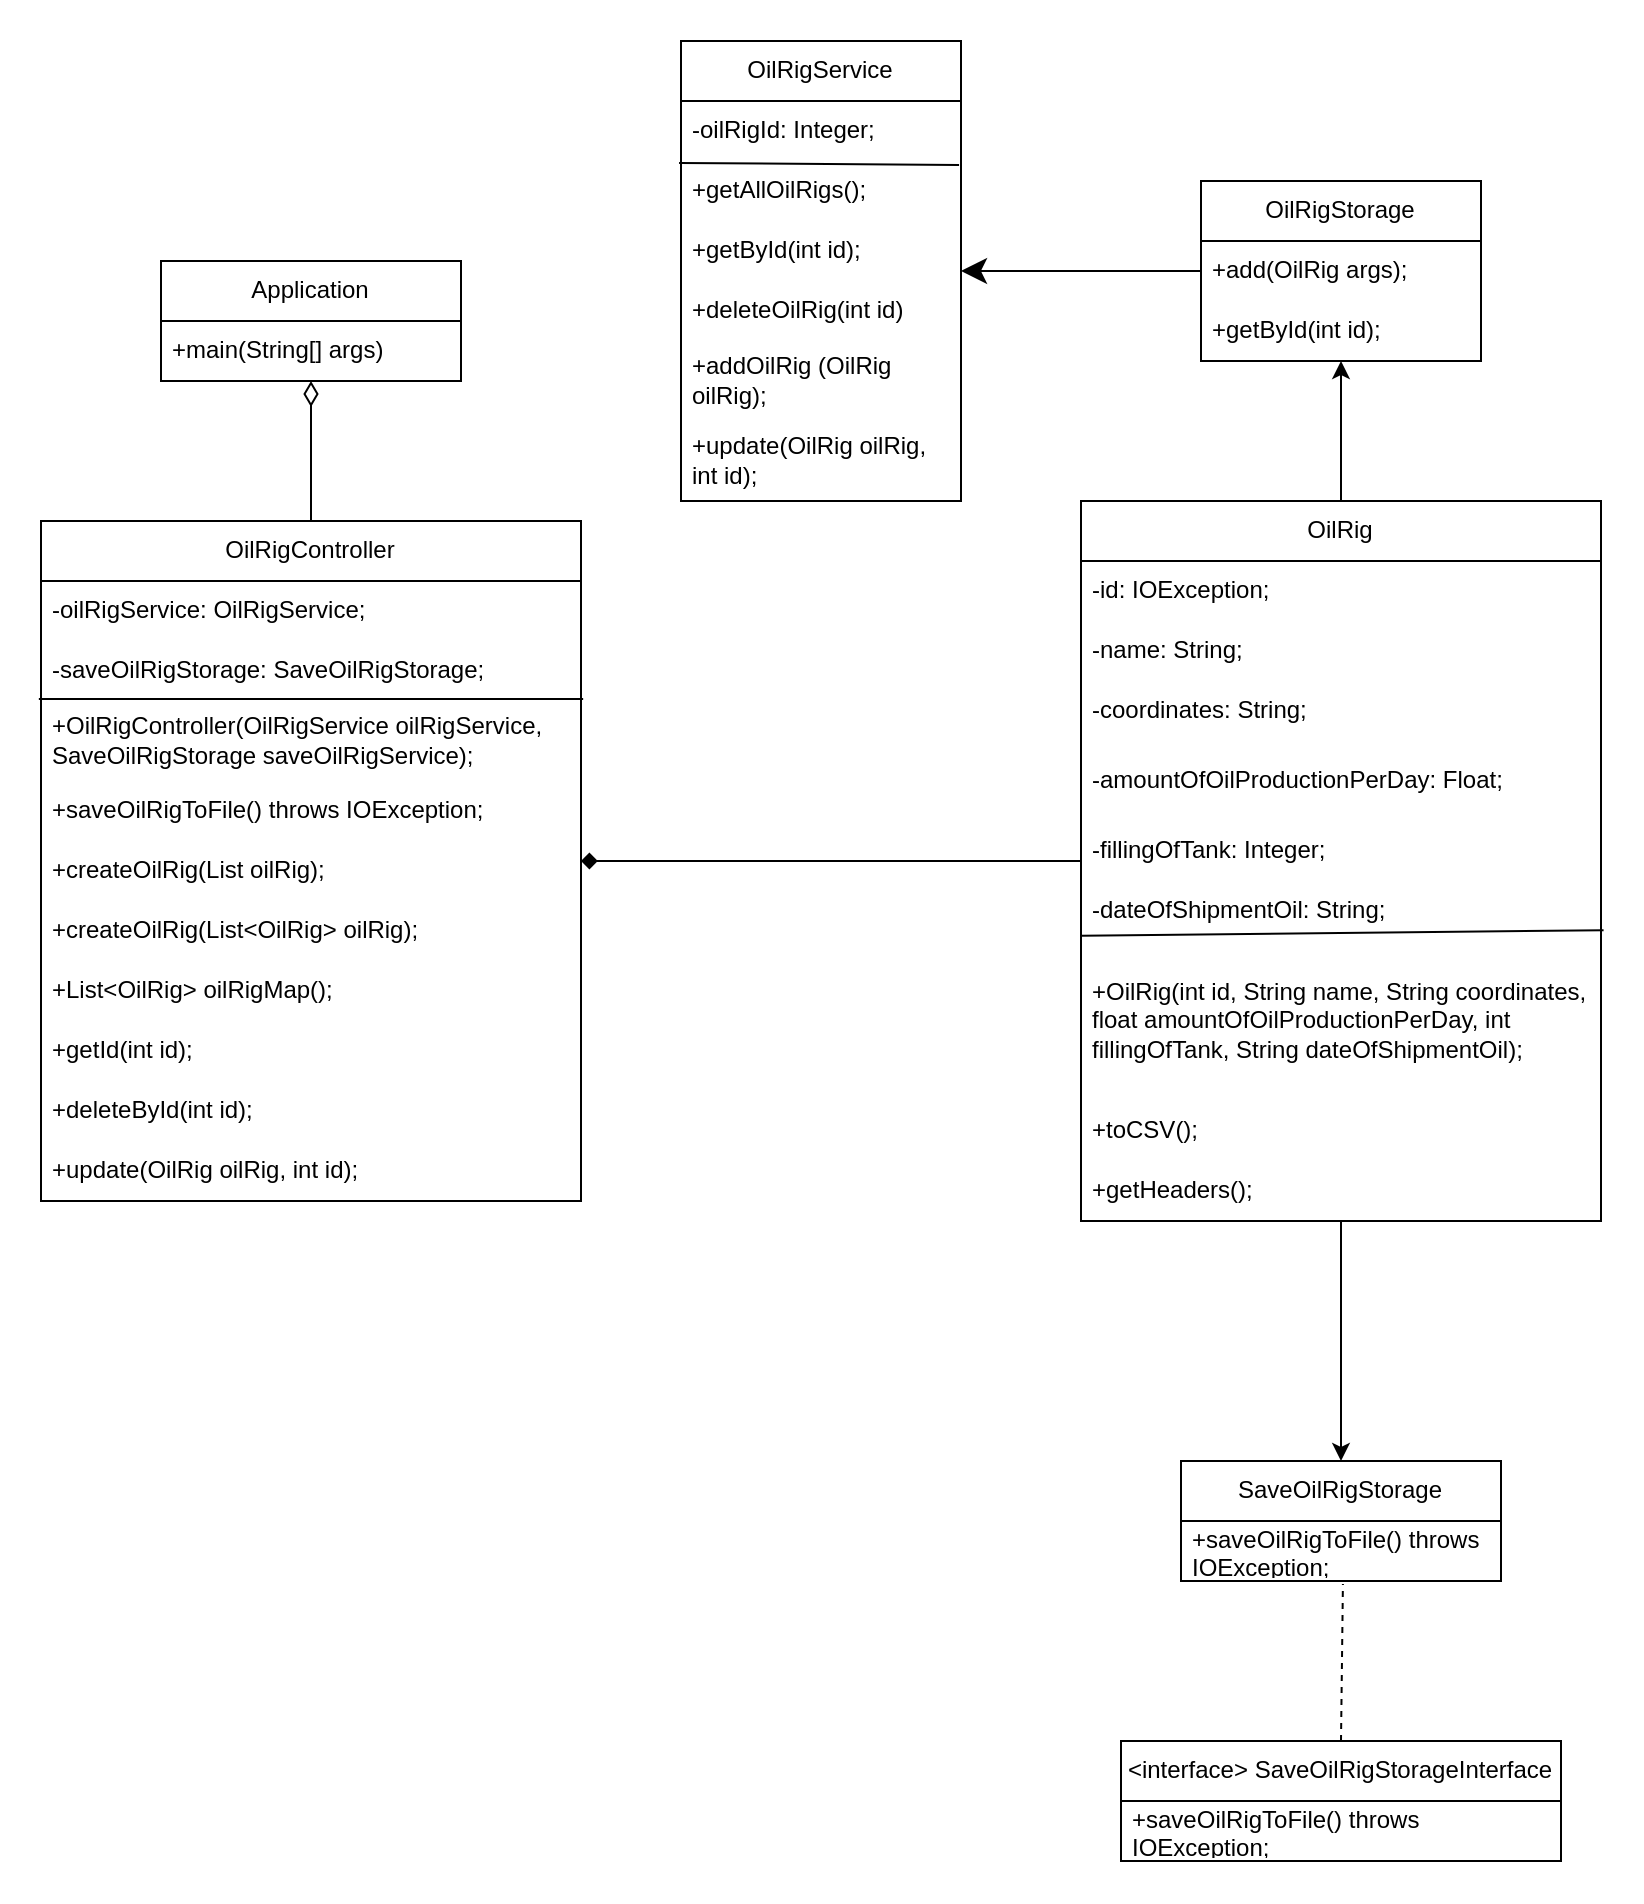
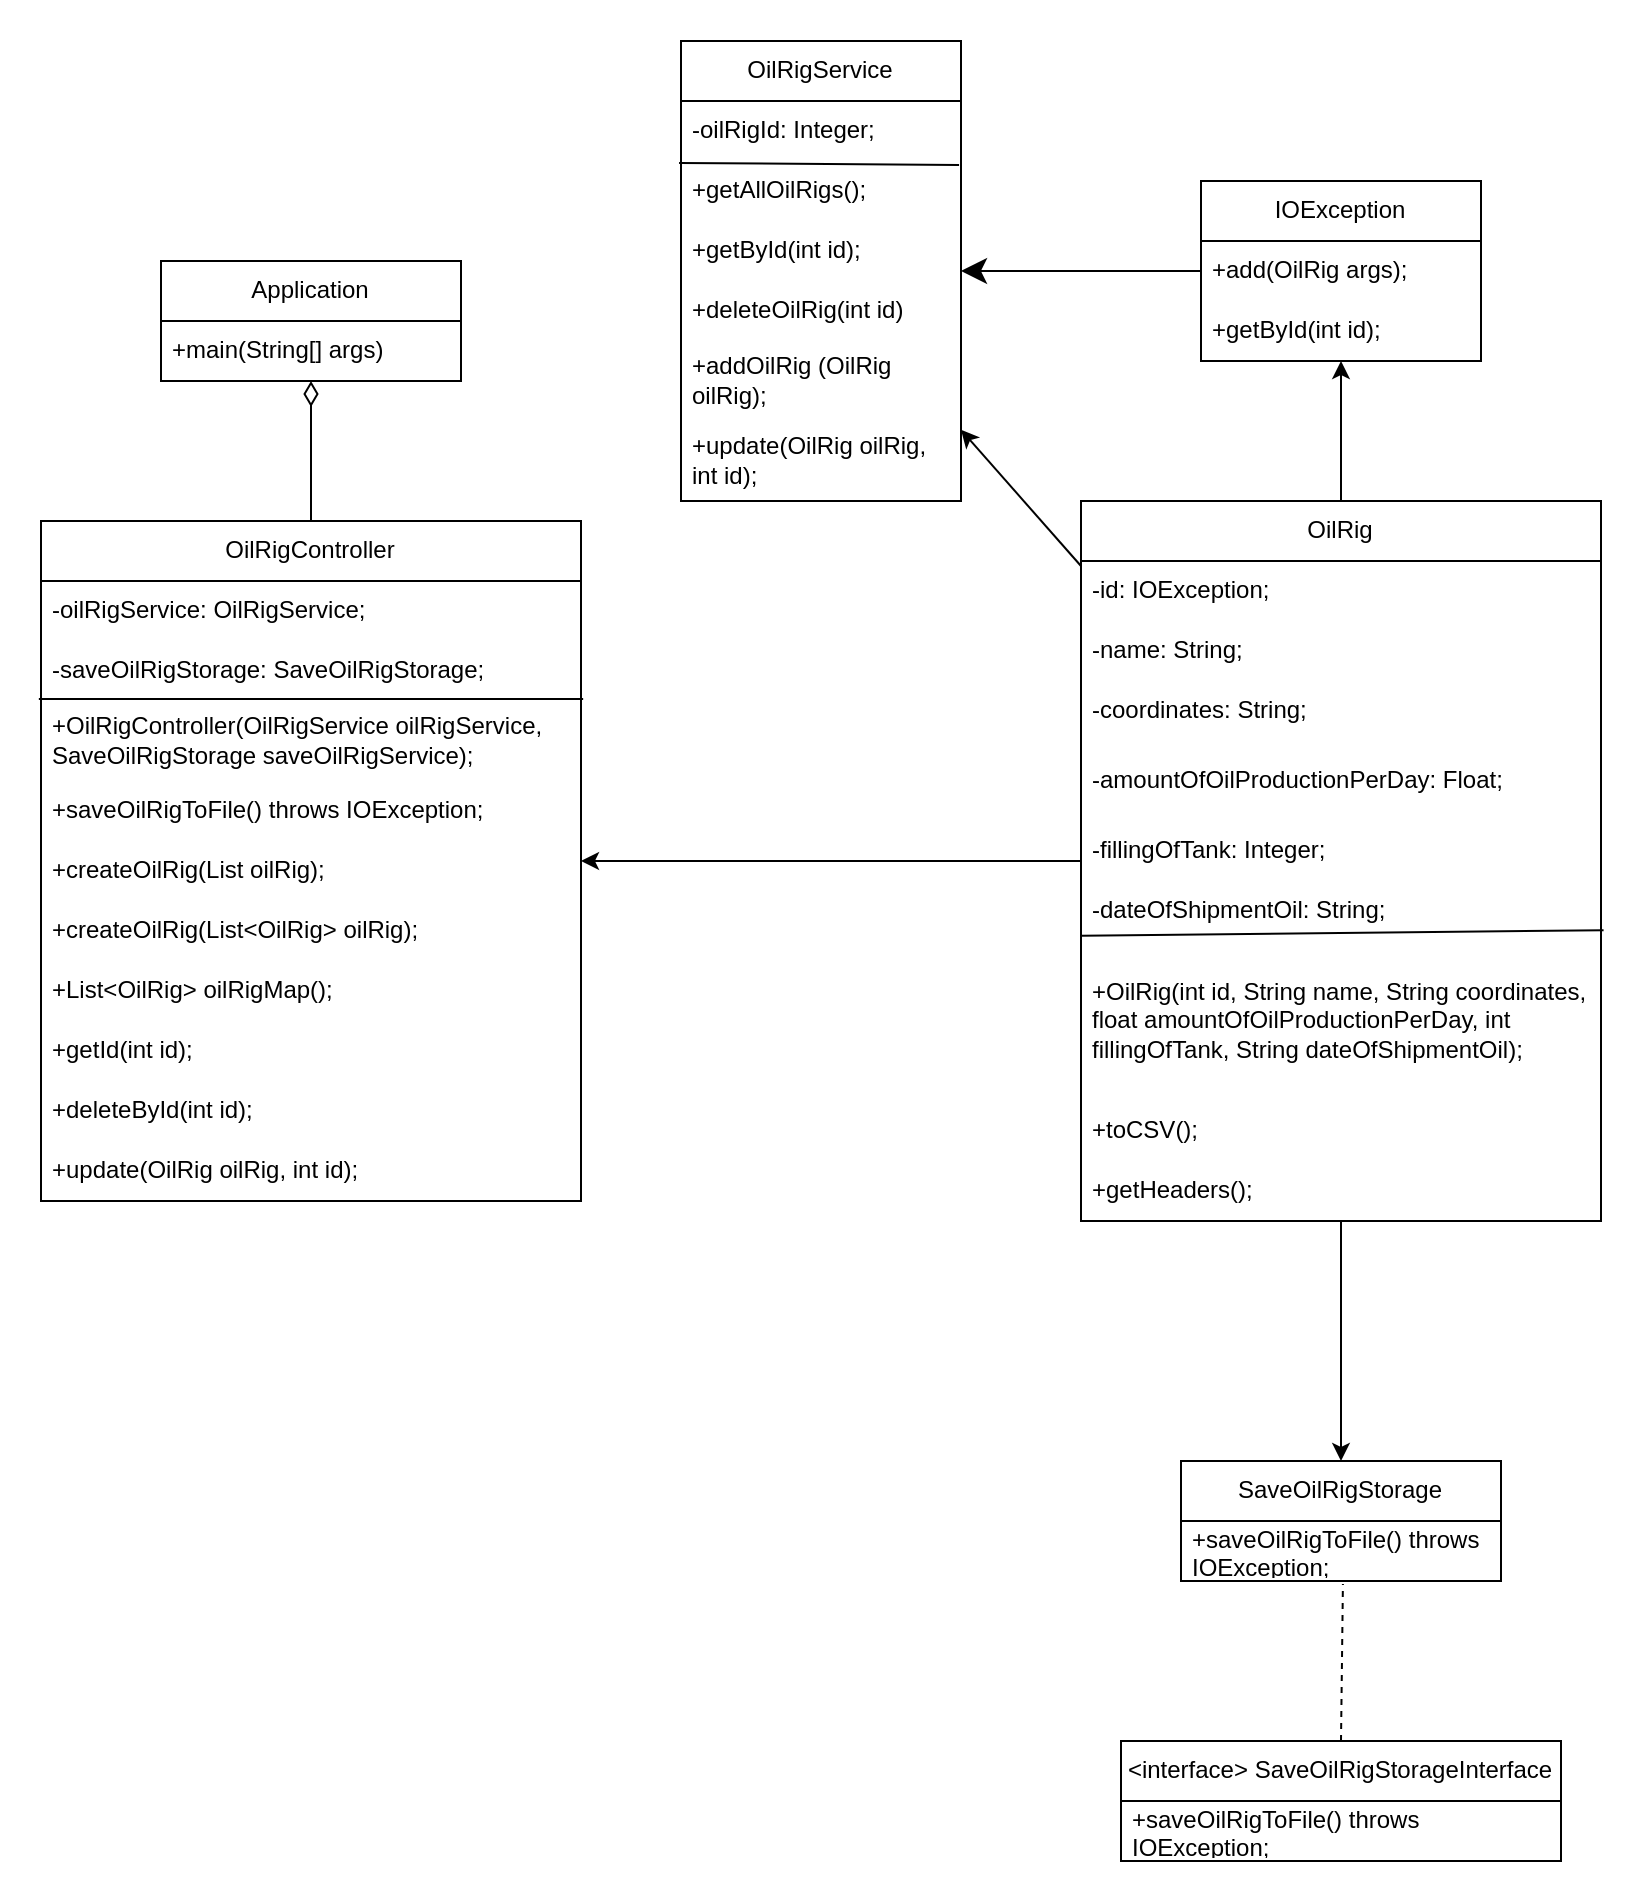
node "OilRigStorage": label "OilRigStorage" -> "IOException"
edge "OilRig" -> "OilRigService": added
edge "OilRig" -> "OilRigController": arrowhead diamond -> classic
